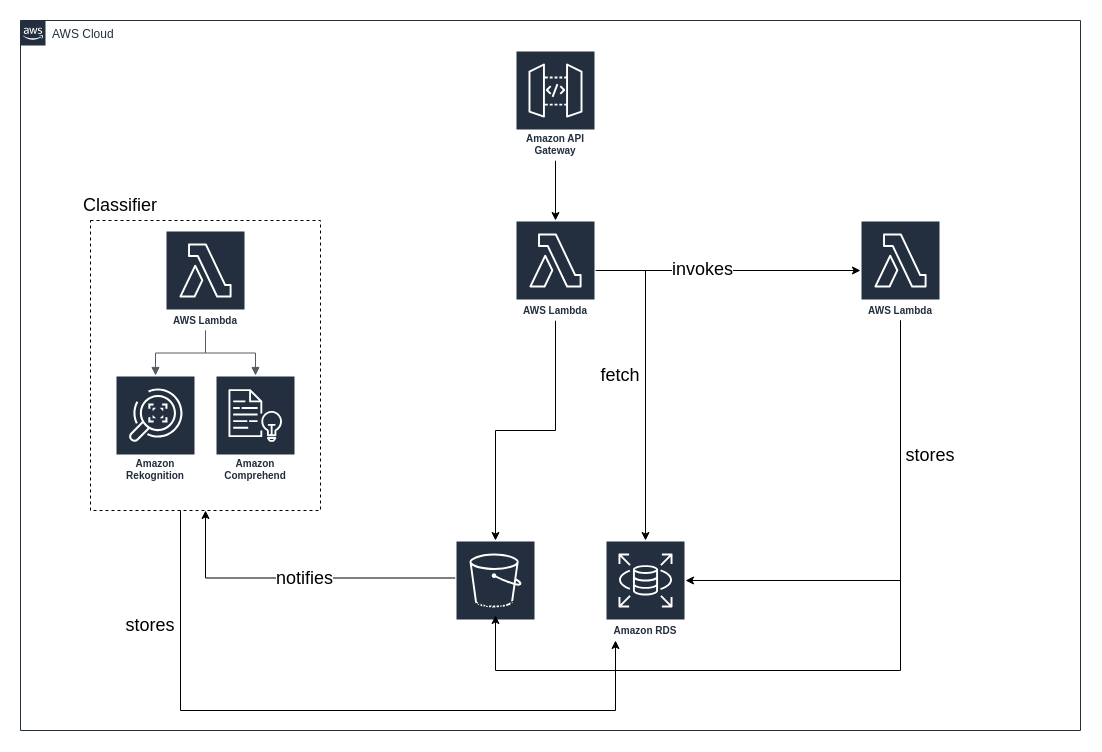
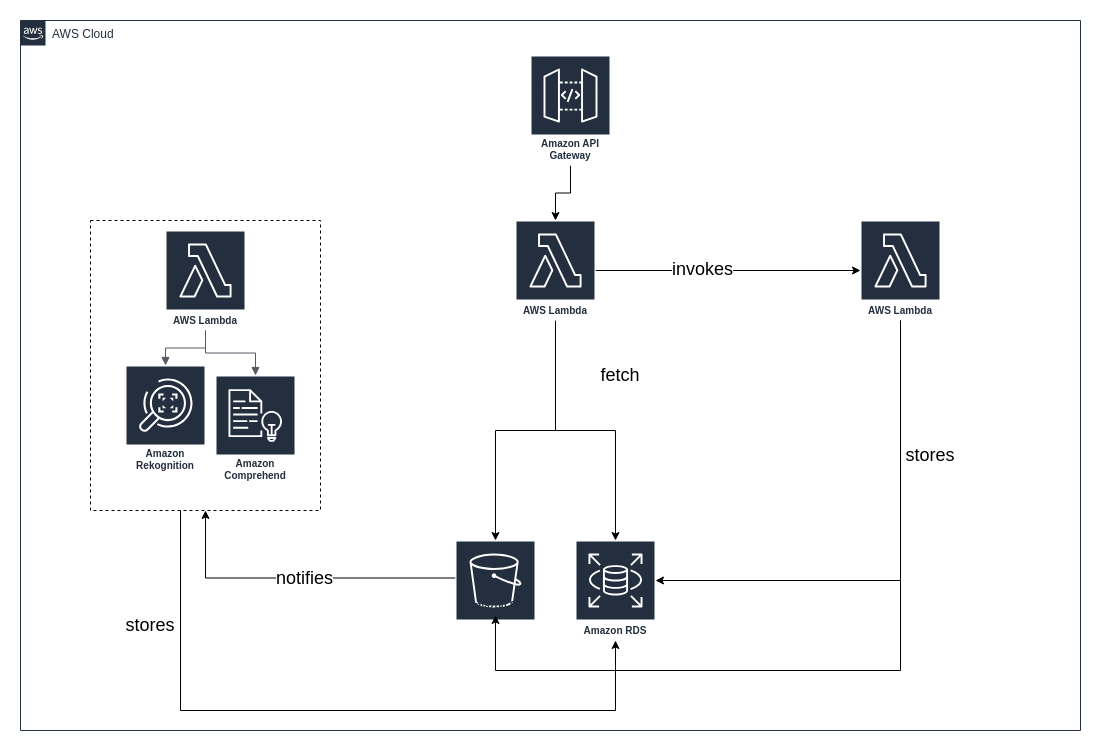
node "Amazon API Gateway": moved (556, 106) -> (571, 111)
node "Classifier": removed
node "Amazon Rekognition": moved (156, 431) -> (166, 421)
node "Amazon RDS": moved (646, 591) -> (616, 591)
